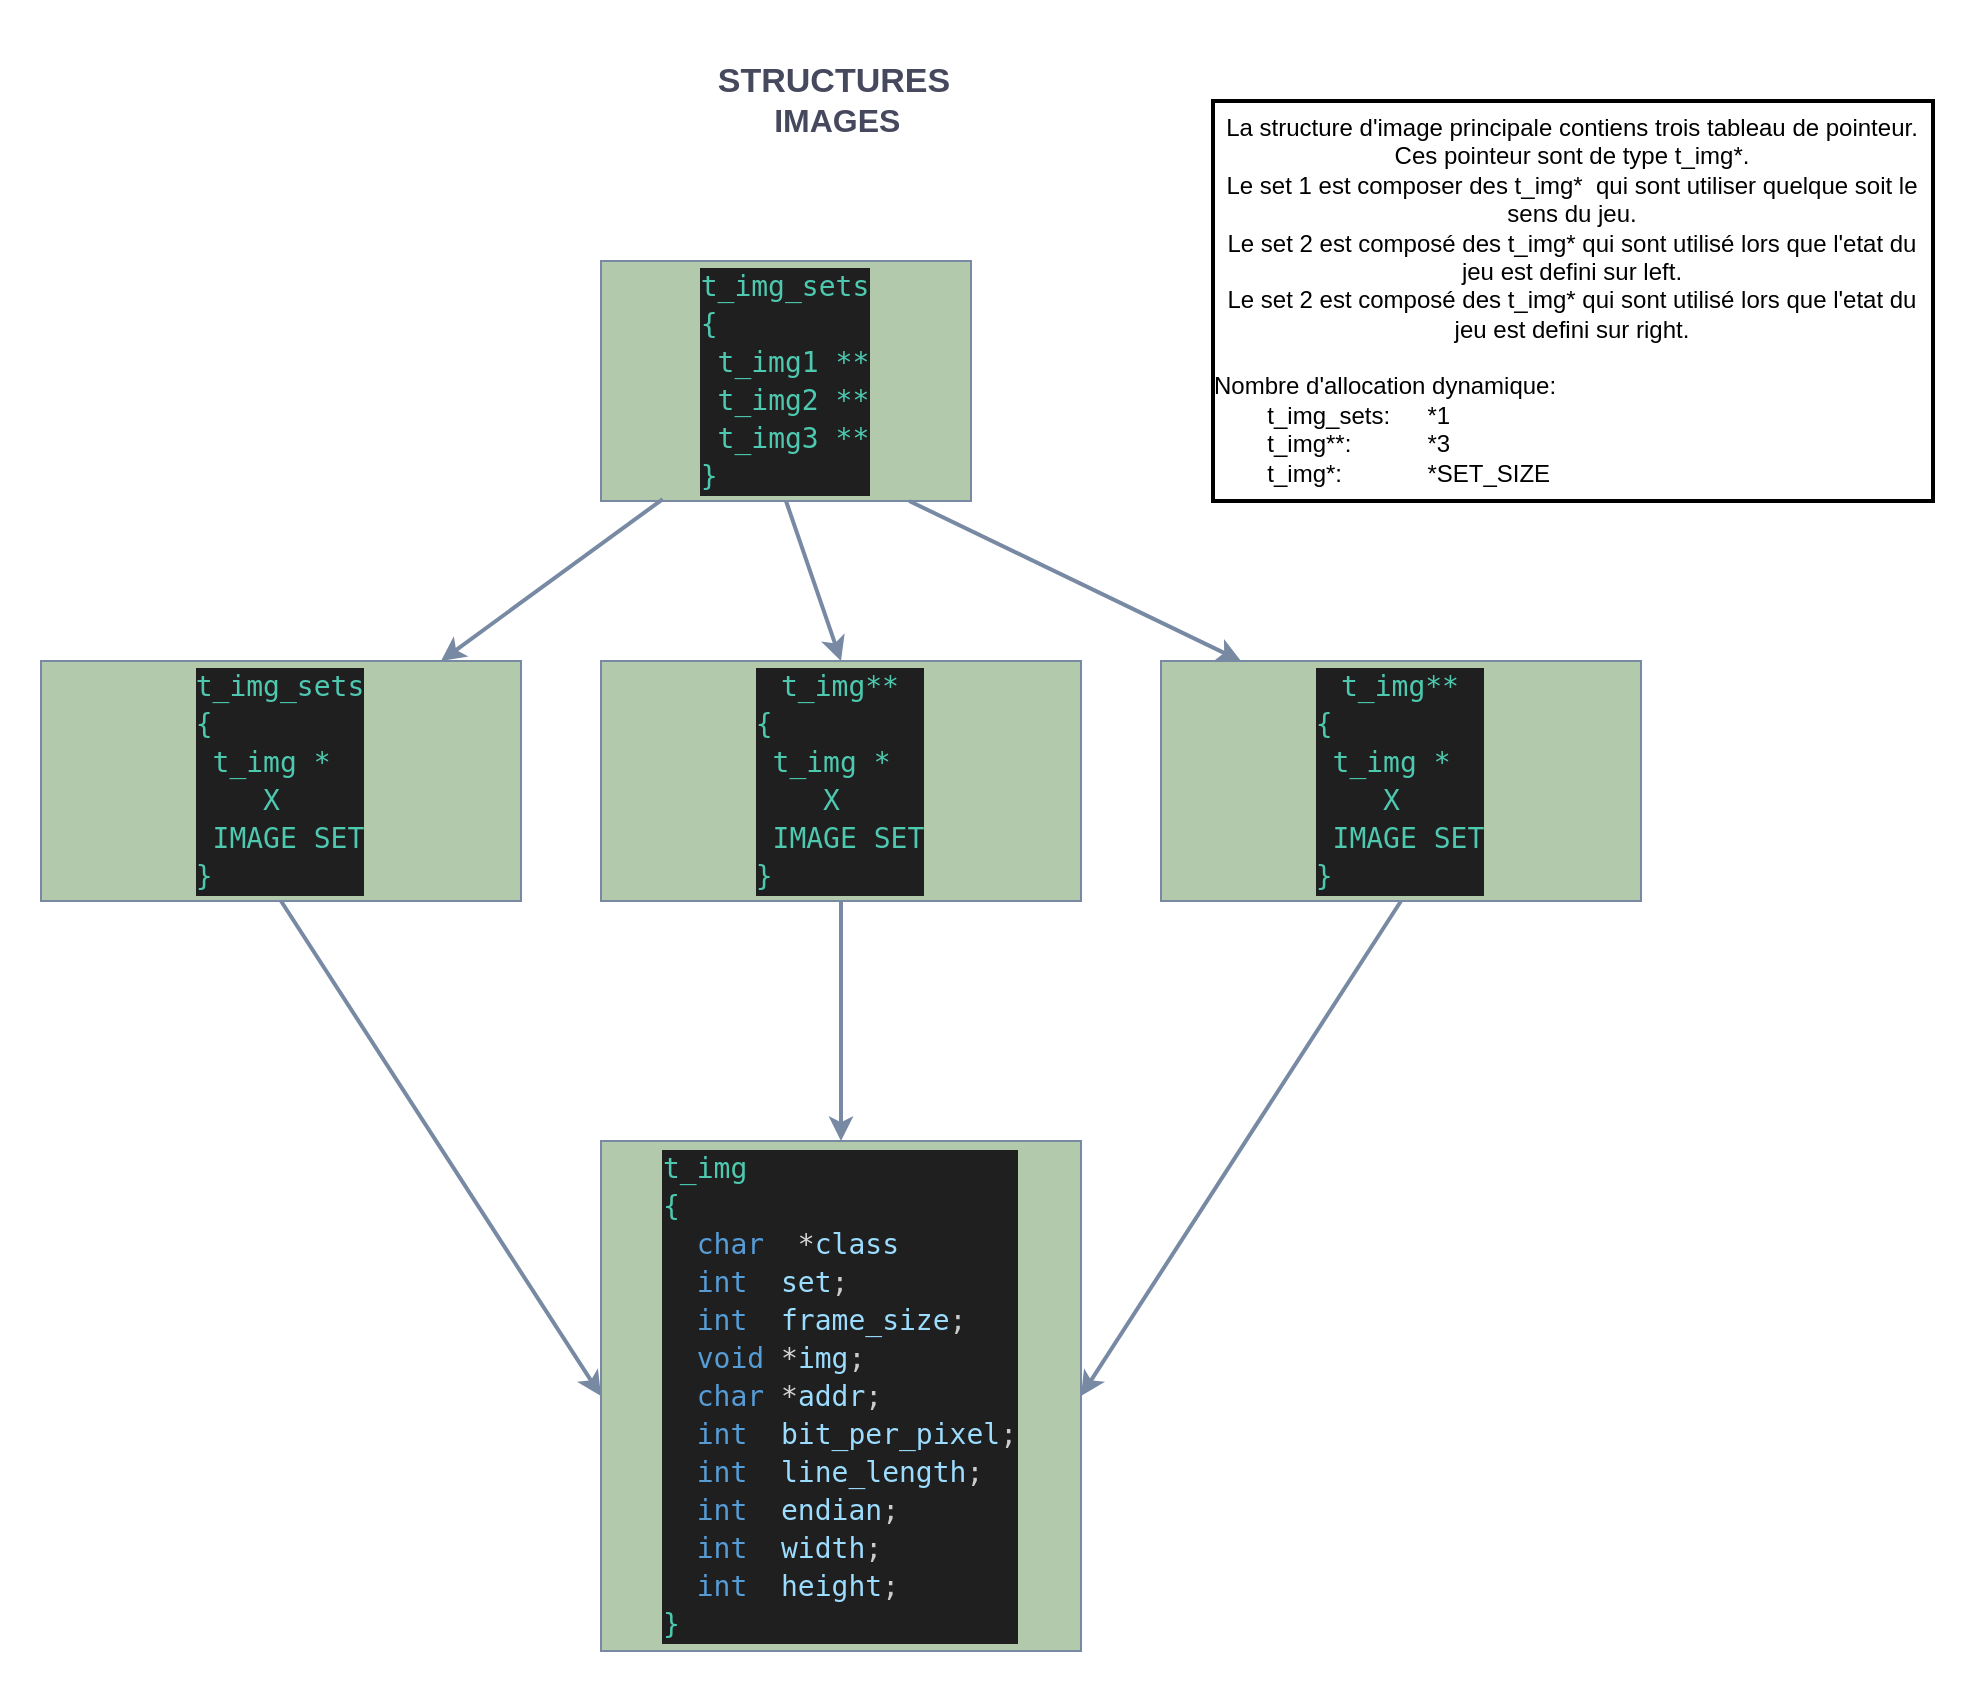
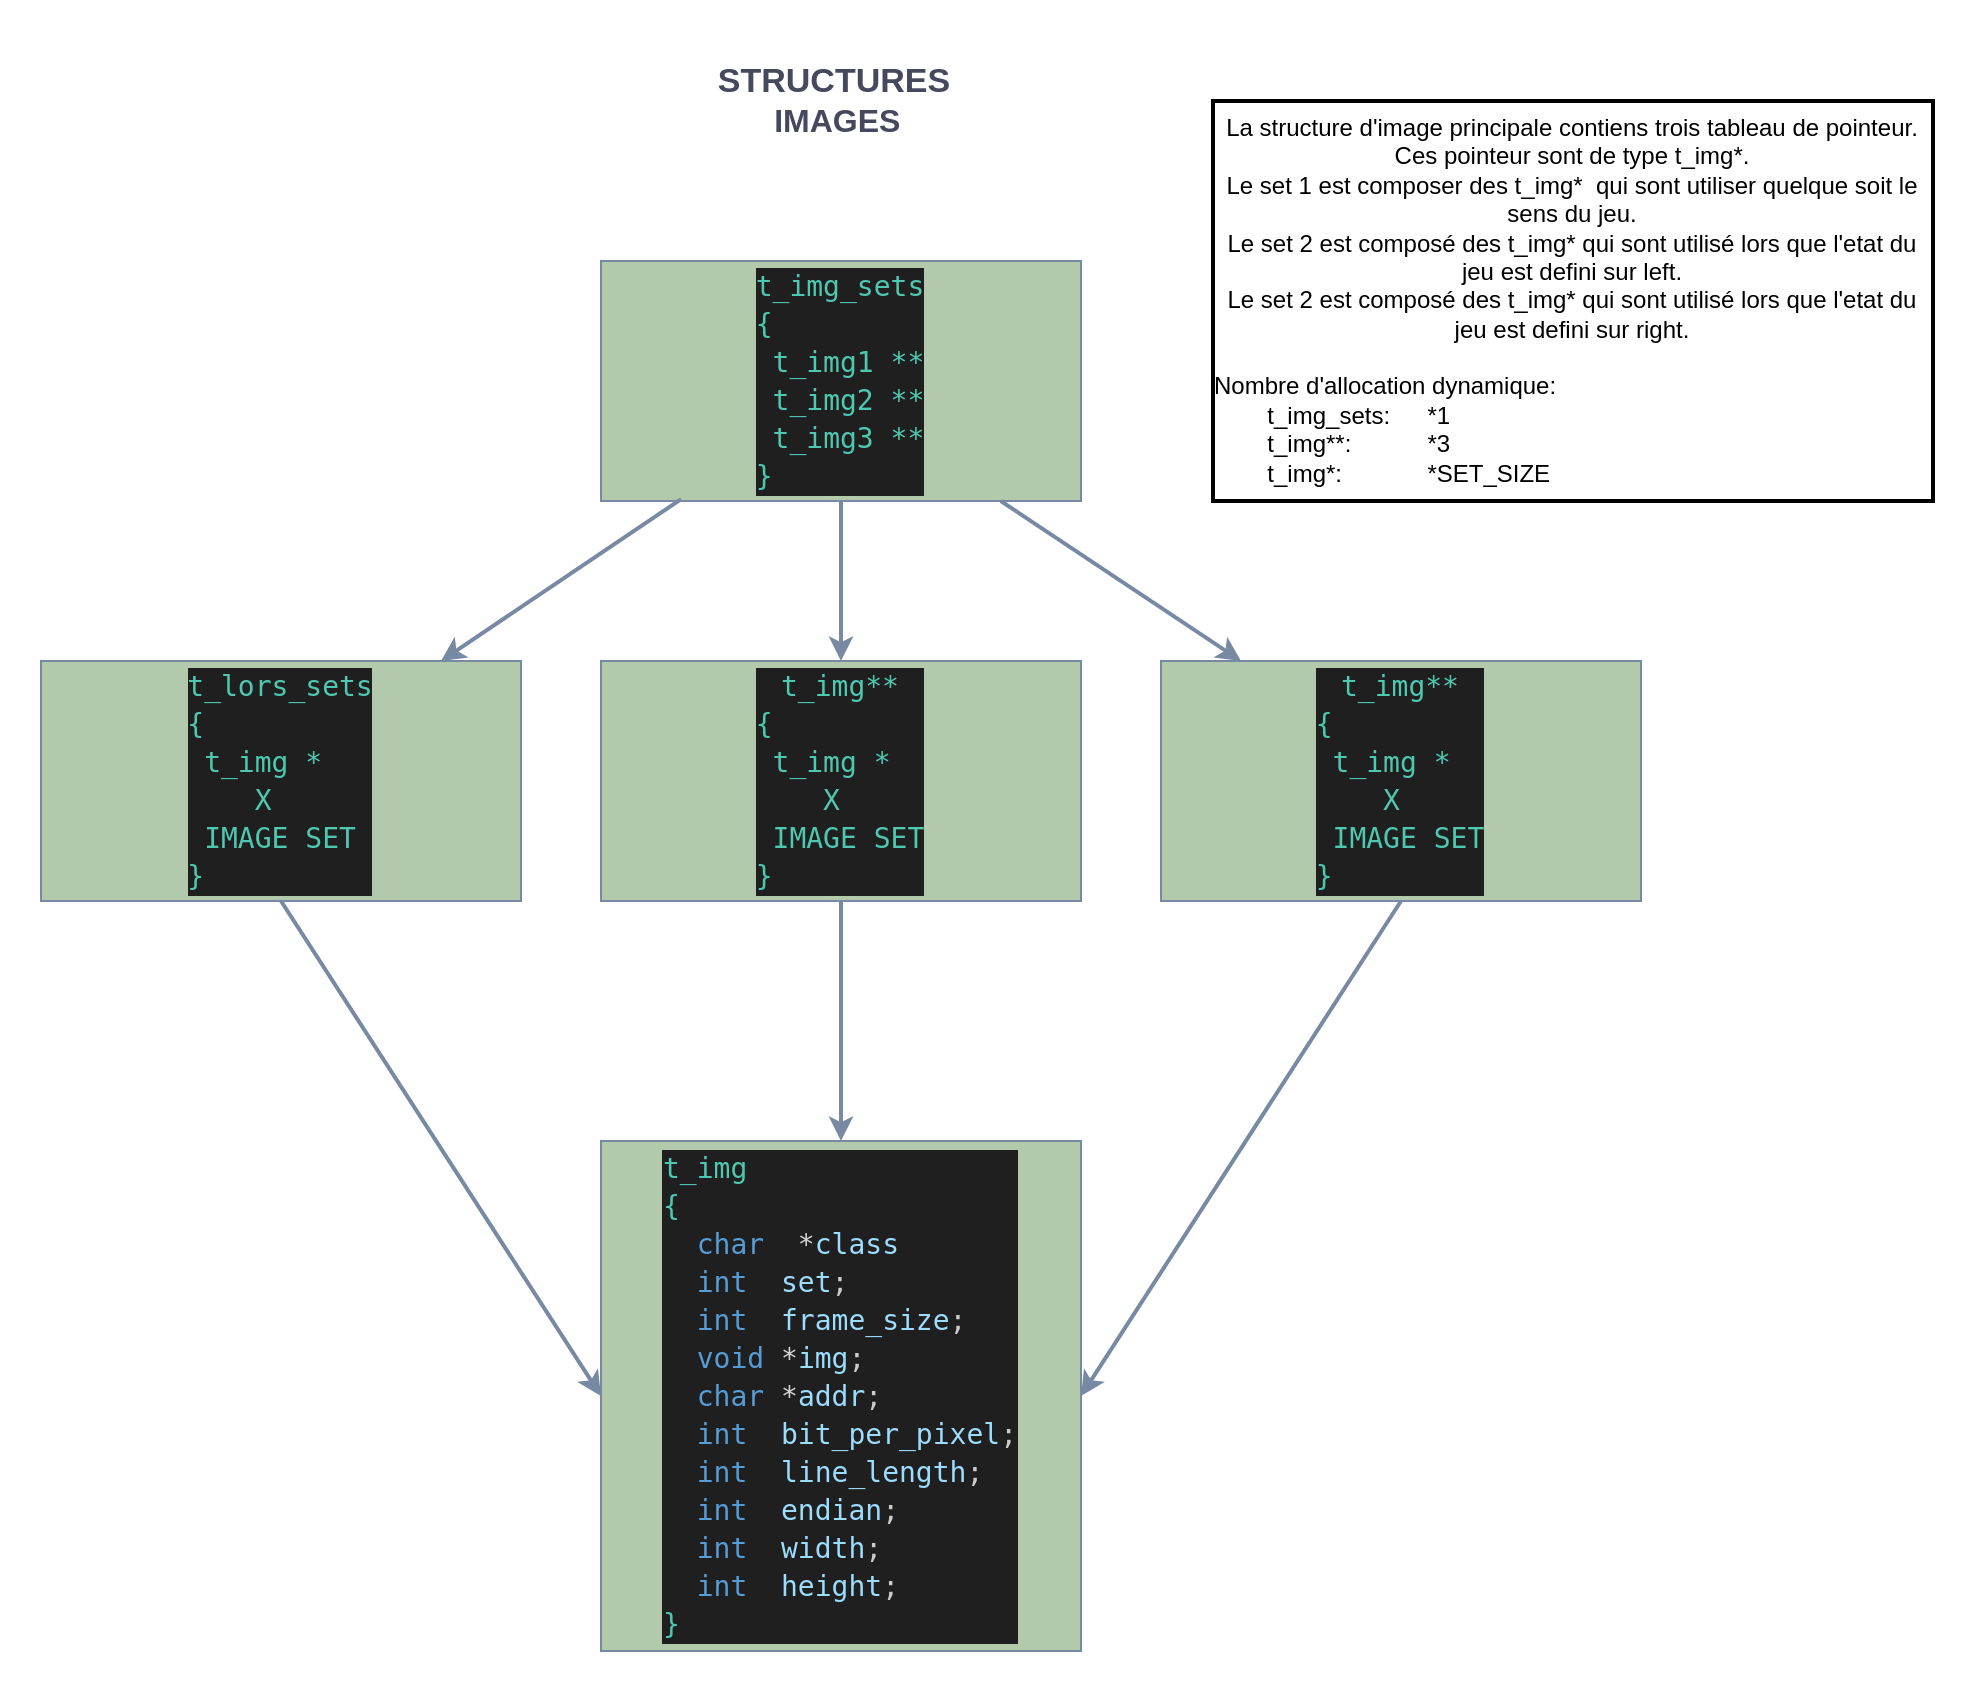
node "t_img_sets { t_img1 ** t_img2 ** t_img3 ** }": size 370x240 -> 480x240
node "t_img_sets { t_img * X IMAGE SET }": label "t_img_sets { t_img * X IMAGE SET }" -> "t_lors_sets { t_img * X IMAGE SET }"
